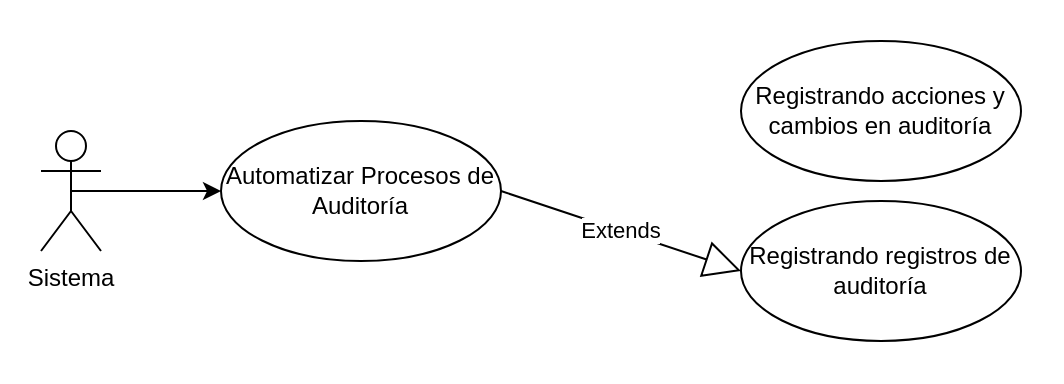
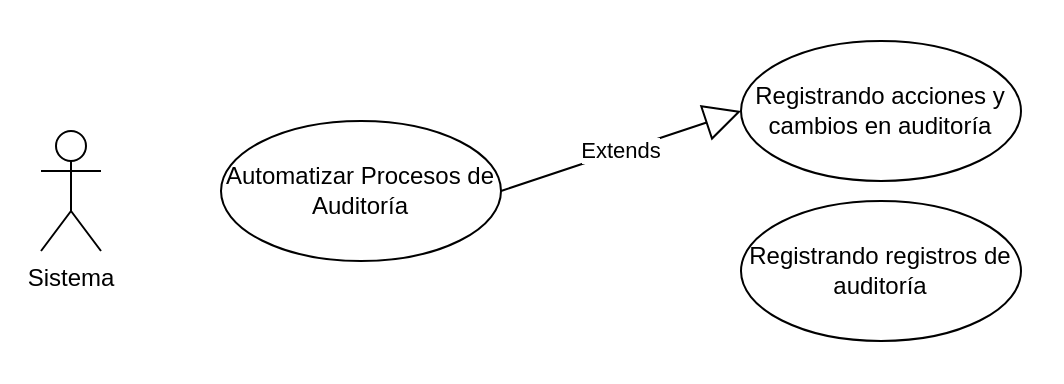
edge "Automatizar Procesos de Auditoría" -> "Registrando acciones y cambios en auditoría": added, label "Extends"
edge "Sistema" -> "Automatizar Procesos de Auditoría": removed
edge "Automatizar Procesos de Auditoría" -> "Registrando registros de auditoría": removed, label "Extends"
